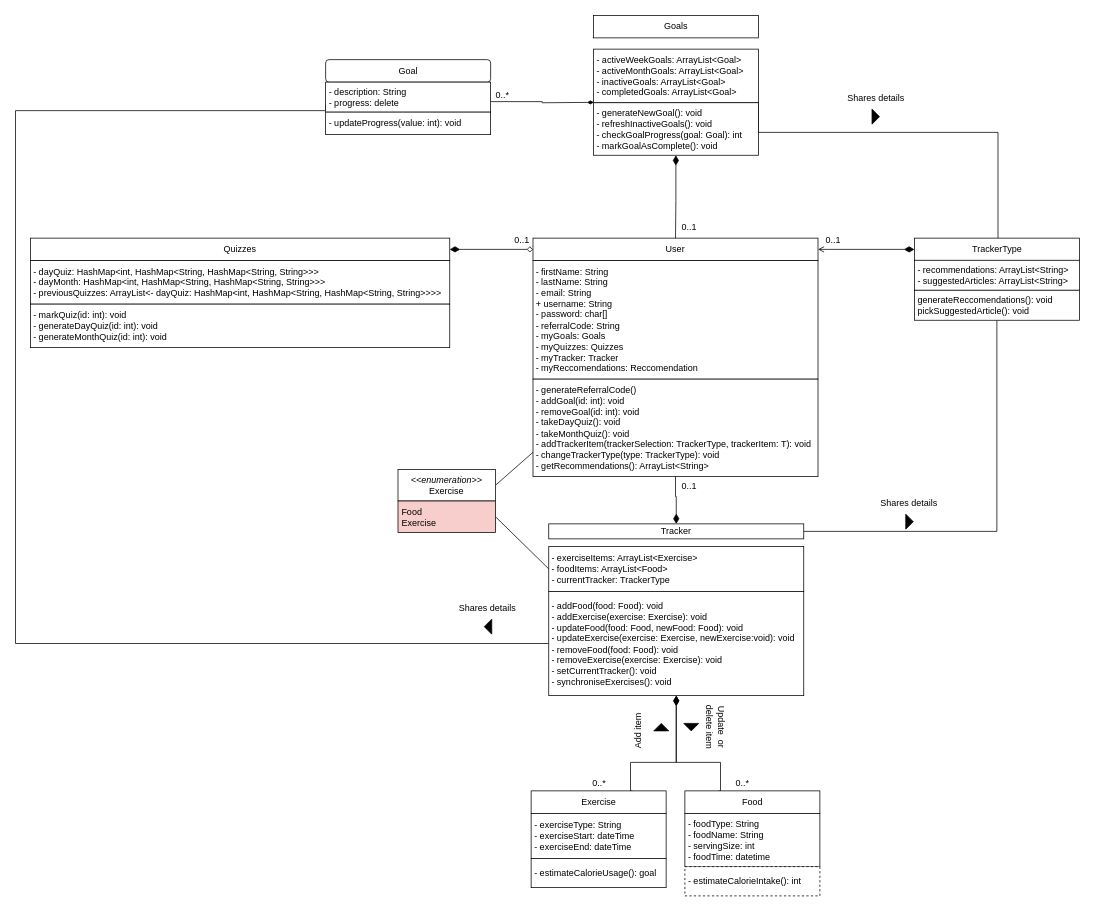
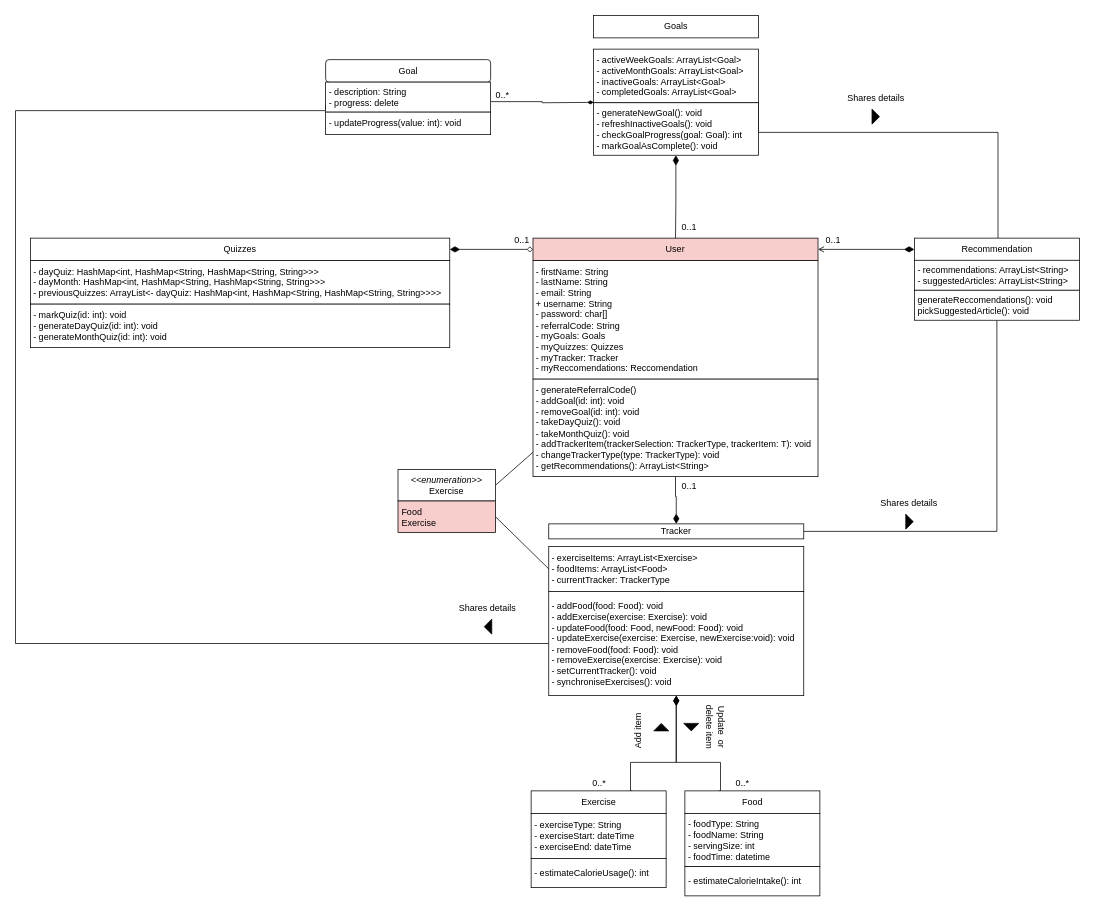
node "User": fillcolor #ffffff -> #f8cecc
node "TrackerType": label "TrackerType" -> "Recommendation"
node "- estimateCalorieUsage(): goal": label "- estimateCalorieUsage(): goal" -> "- estimateCalorieUsage(): int"
node "- estimateCalorieIntake(): int": style dashed -> solid
